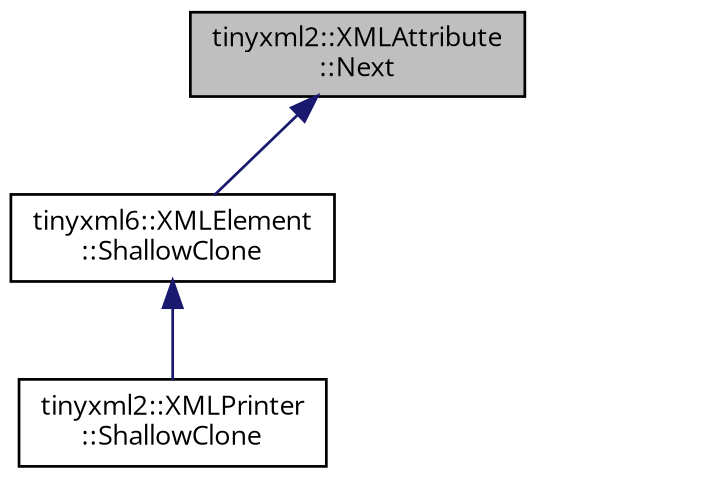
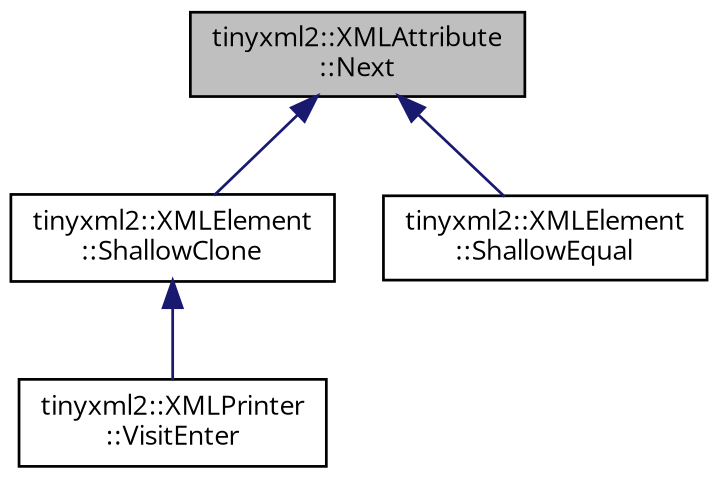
node "tinyxml6::XMLElement ::ShallowClone": label "tinyxml6::XMLElement ::ShallowClone" -> "tinyxml2::XMLElement ::ShallowClone"
node "tinyxml2::XMLElement ::ShallowEqual": added
node "tinyxml2::XMLPrinter ::ShallowClone": label "tinyxml2::XMLPrinter ::ShallowClone" -> "tinyxml2::XMLPrinter ::VisitEnter"
